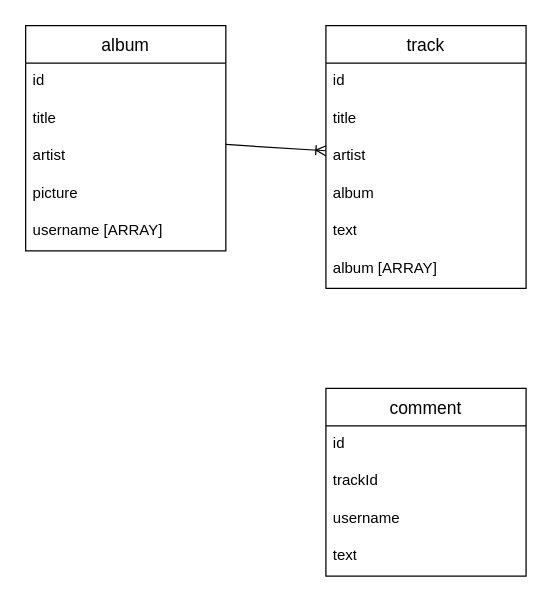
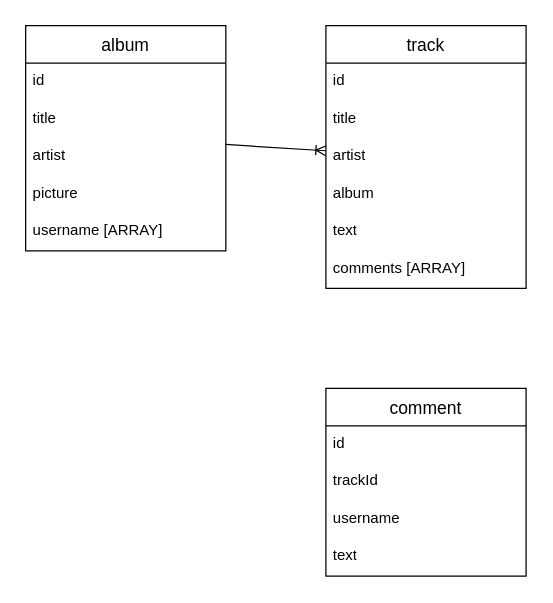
node "album [ARRAY]": label "album [ARRAY]" -> "comments [ARRAY]"
